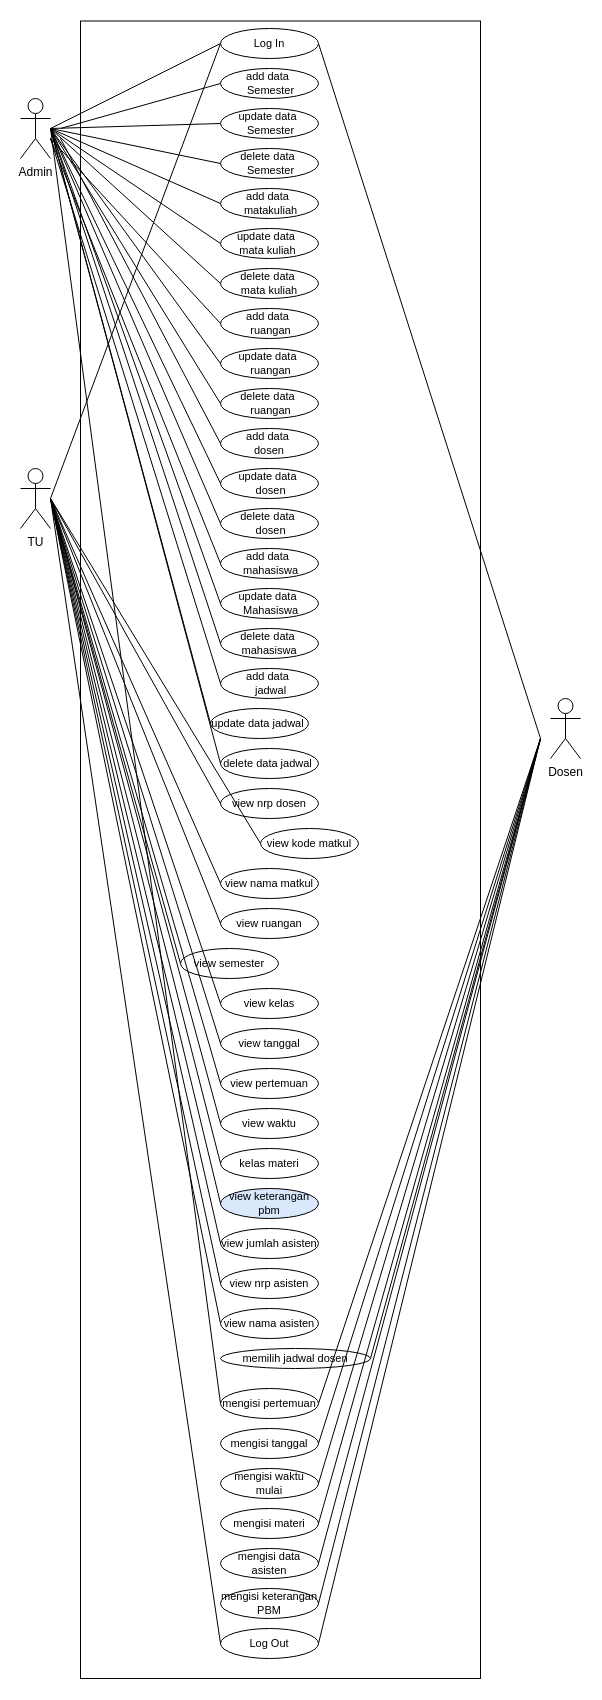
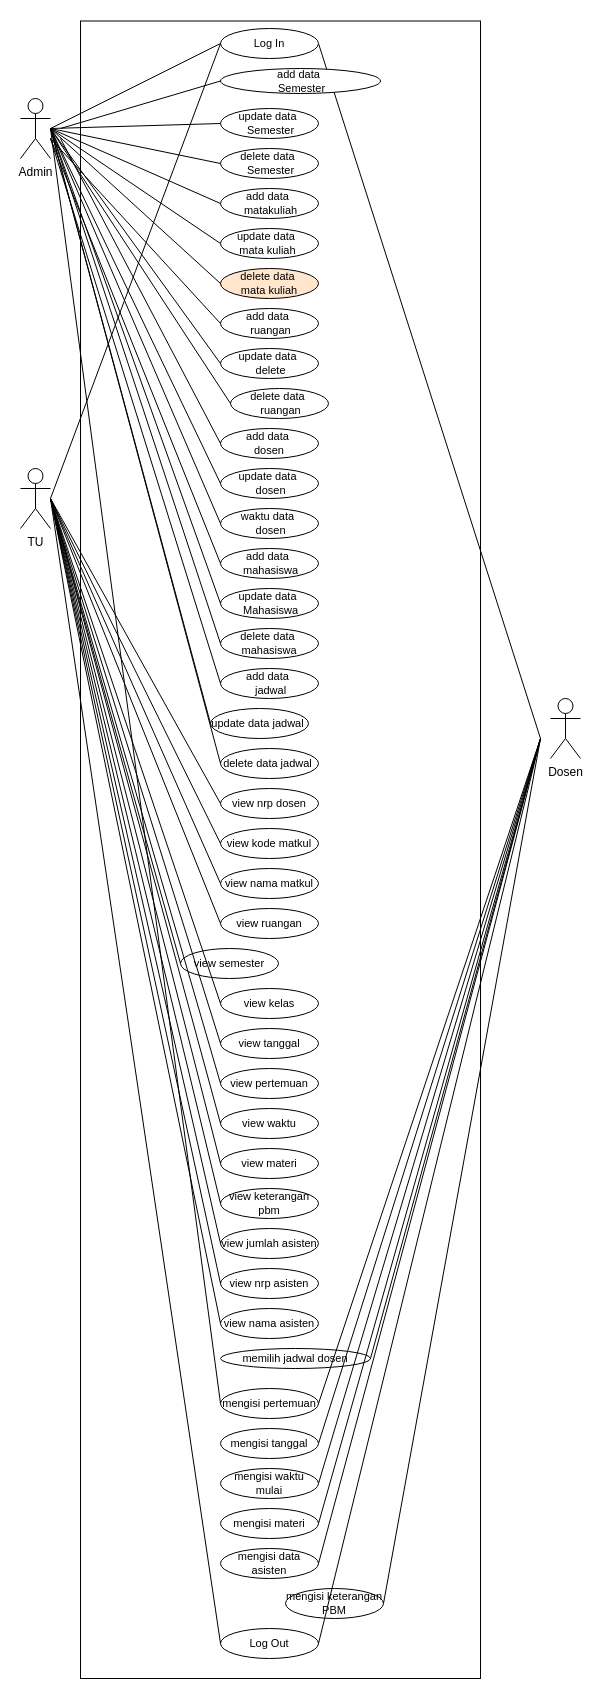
node "add data Semester": size 98x30 -> 160x25
node "delete data mata kuliah": fillcolor #ffffff -> #ffe6cc
node "update data ruangan": label "update data ruangan" -> "update data delete"
node "delete data ruangan": moved (270, 404) -> (280, 404)
node "delete data dosen": label "delete data dosen" -> "waktu data dosen"
node "view kode matkul": moved (310, 844) -> (270, 844)
node "kelas materi": label "kelas materi" -> "view materi"
node "view keterangan pbm": fillcolor #dae8fc -> #ffffff
node "mengisi keterangan PBM": moved (270, 1604) -> (335, 1604)
